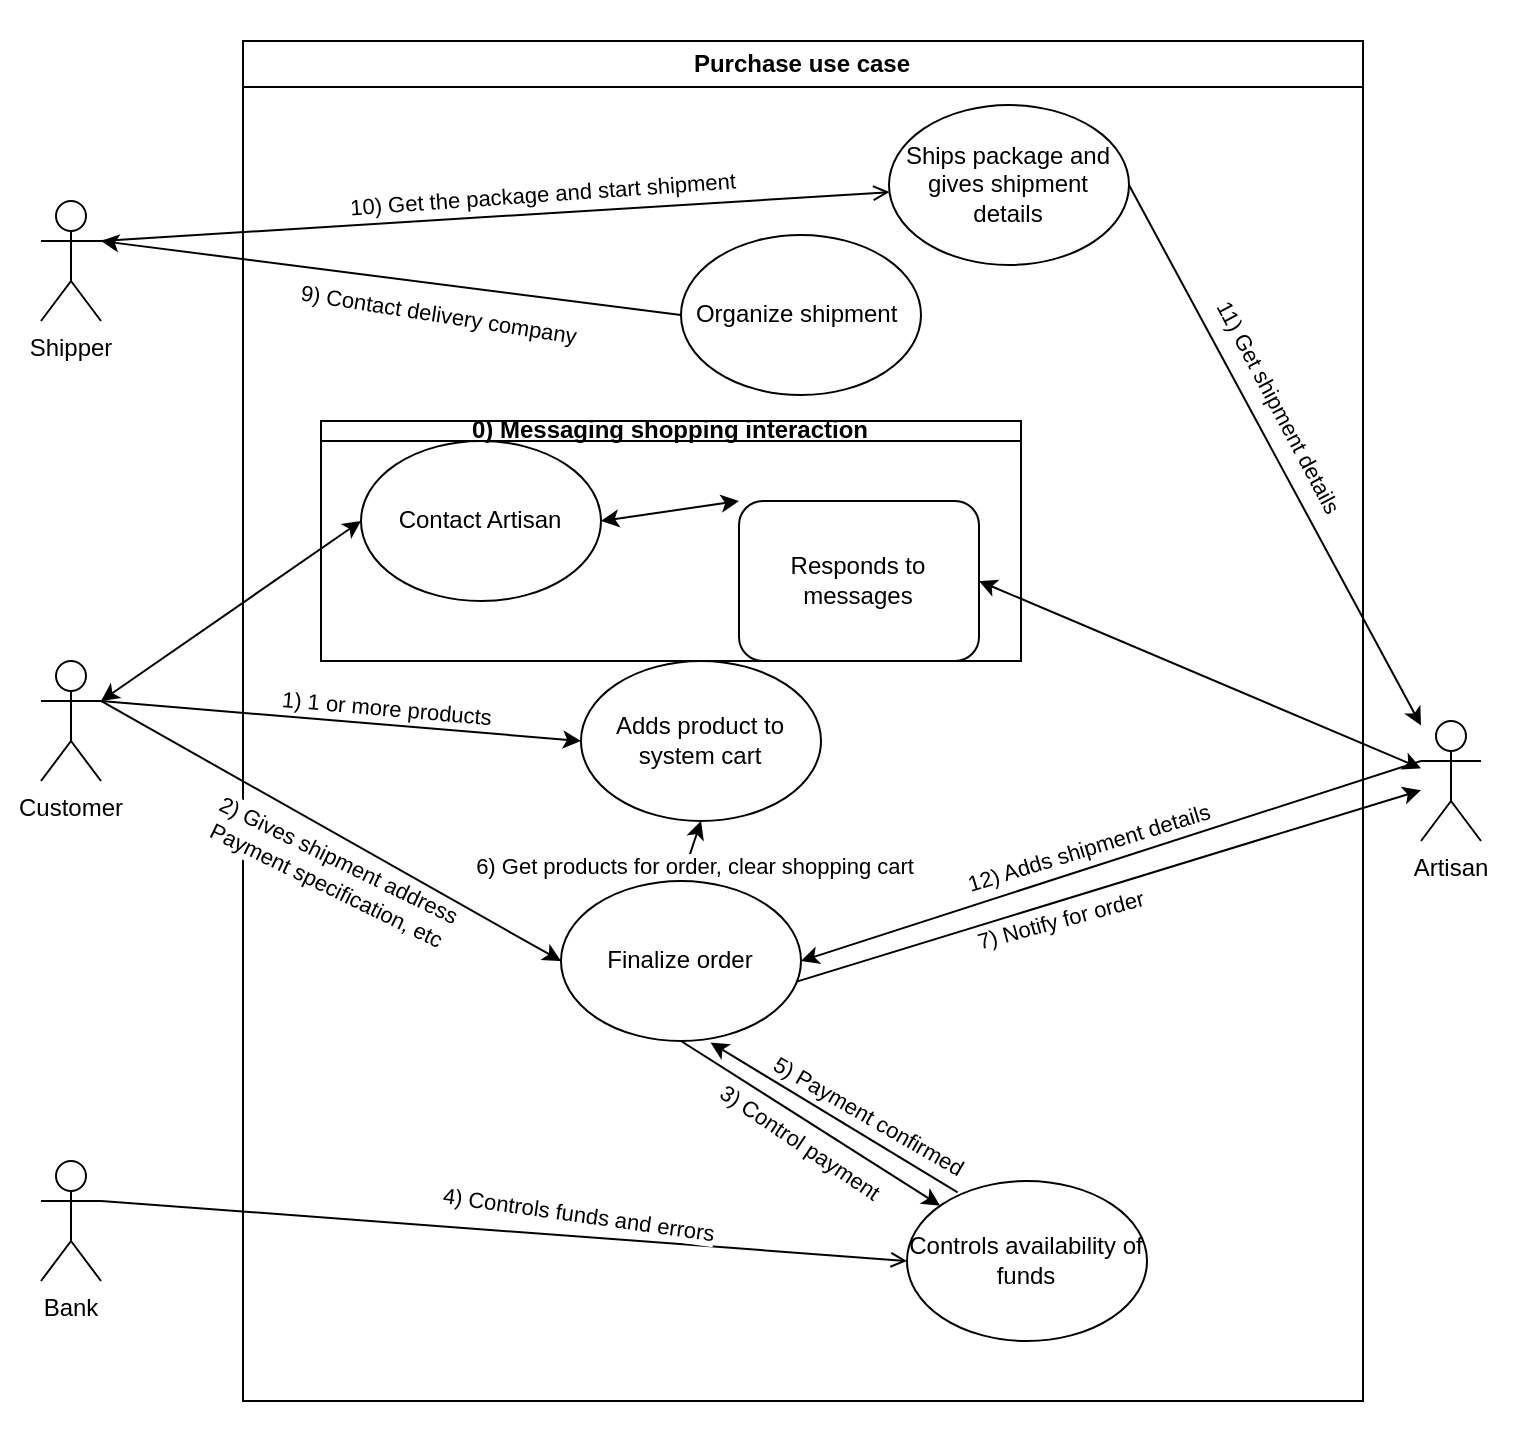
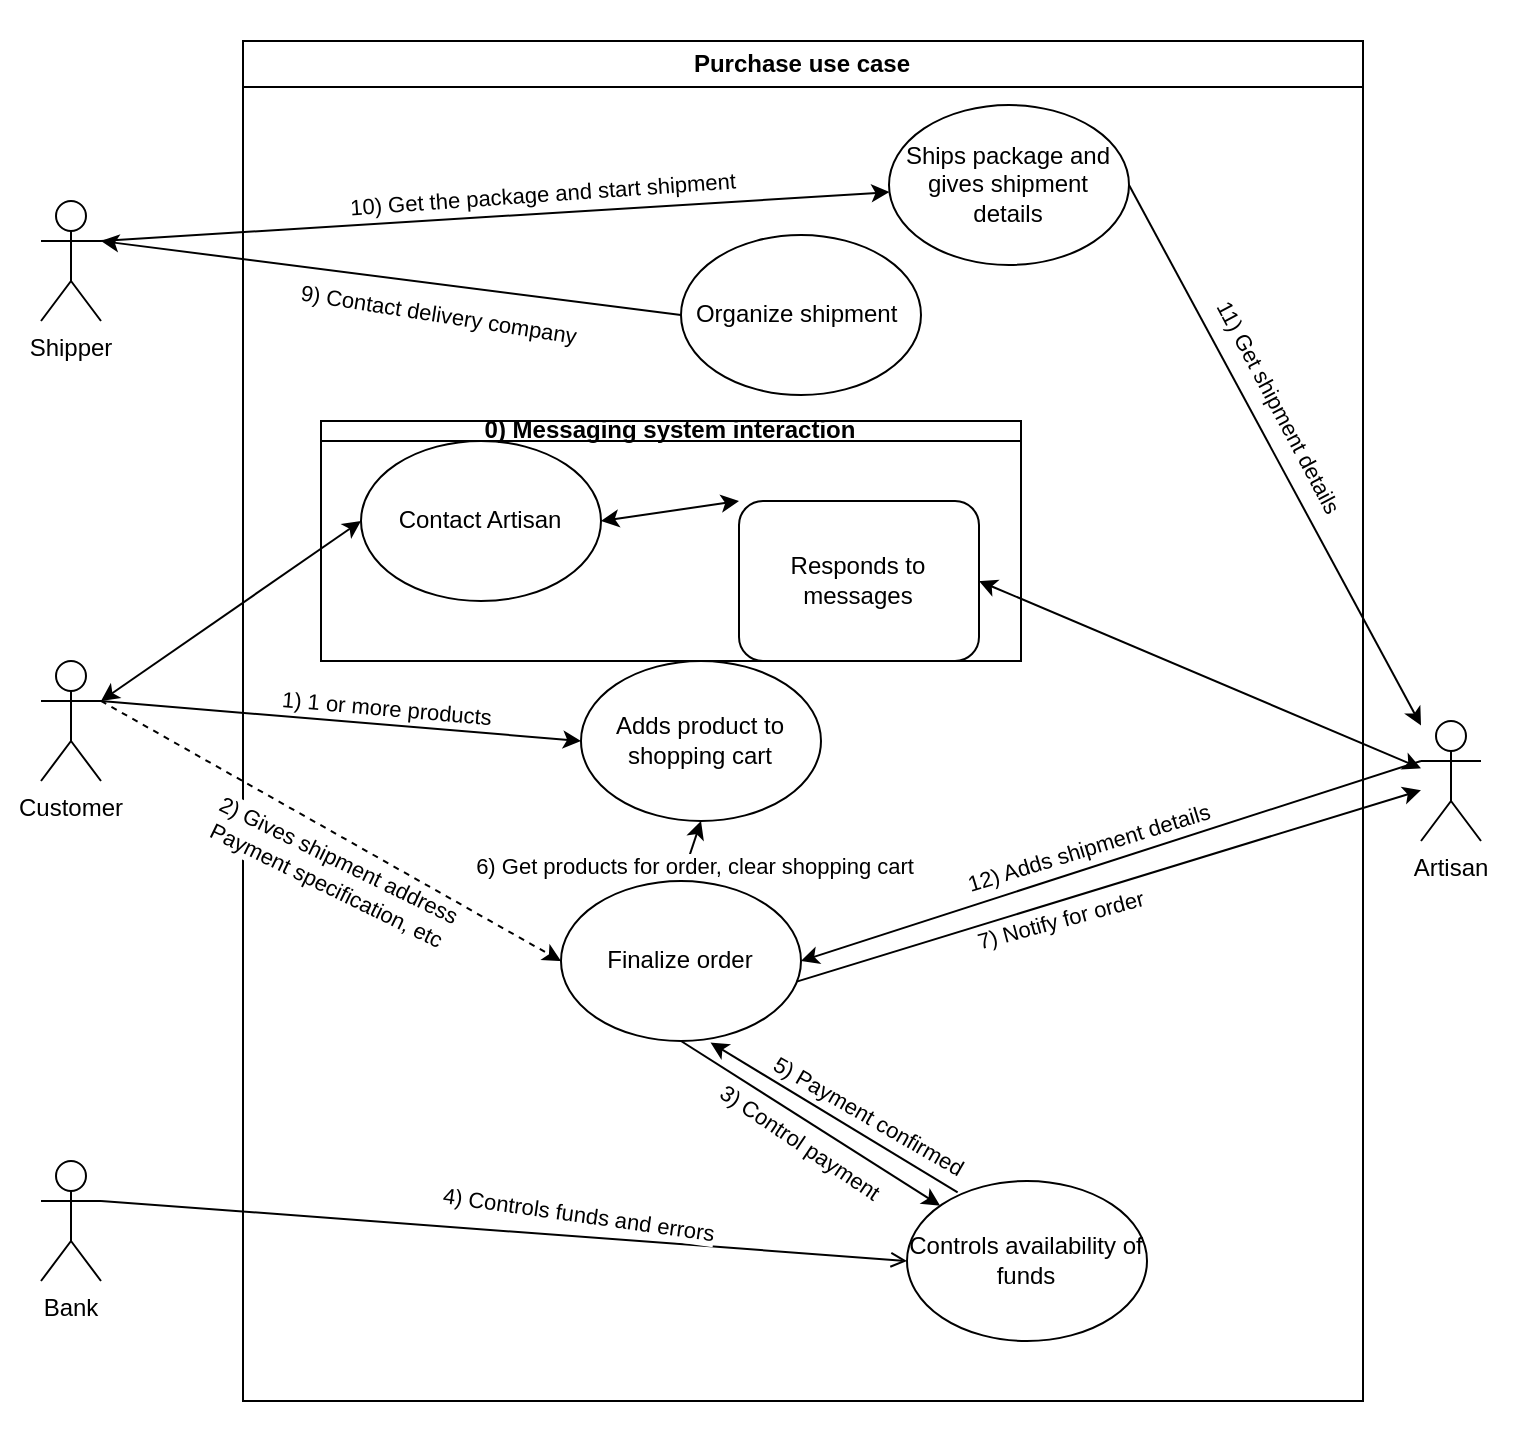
edge "Shipper" -> "Ships package and gives shipment details": arrowhead open -> classic
node "0) Messaging shopping interaction": label "0) Messaging shopping interaction" -> "0) Messaging system interaction"
node "Adds product to system cart": label "Adds product to system cart" -> "Adds product to shopping cart"
edge "Customer" -> "Finalize order": style solid -> dashed
